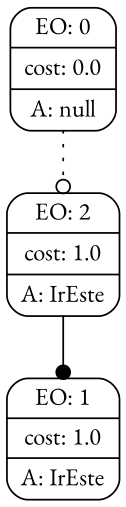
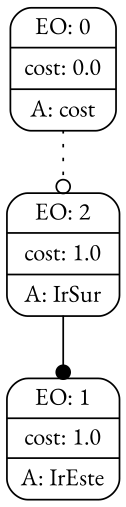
node "EO: 0": text "A: null" -> "A: cost"
node "EO: 2": text "A: IrEste" -> "A: IrSur"
